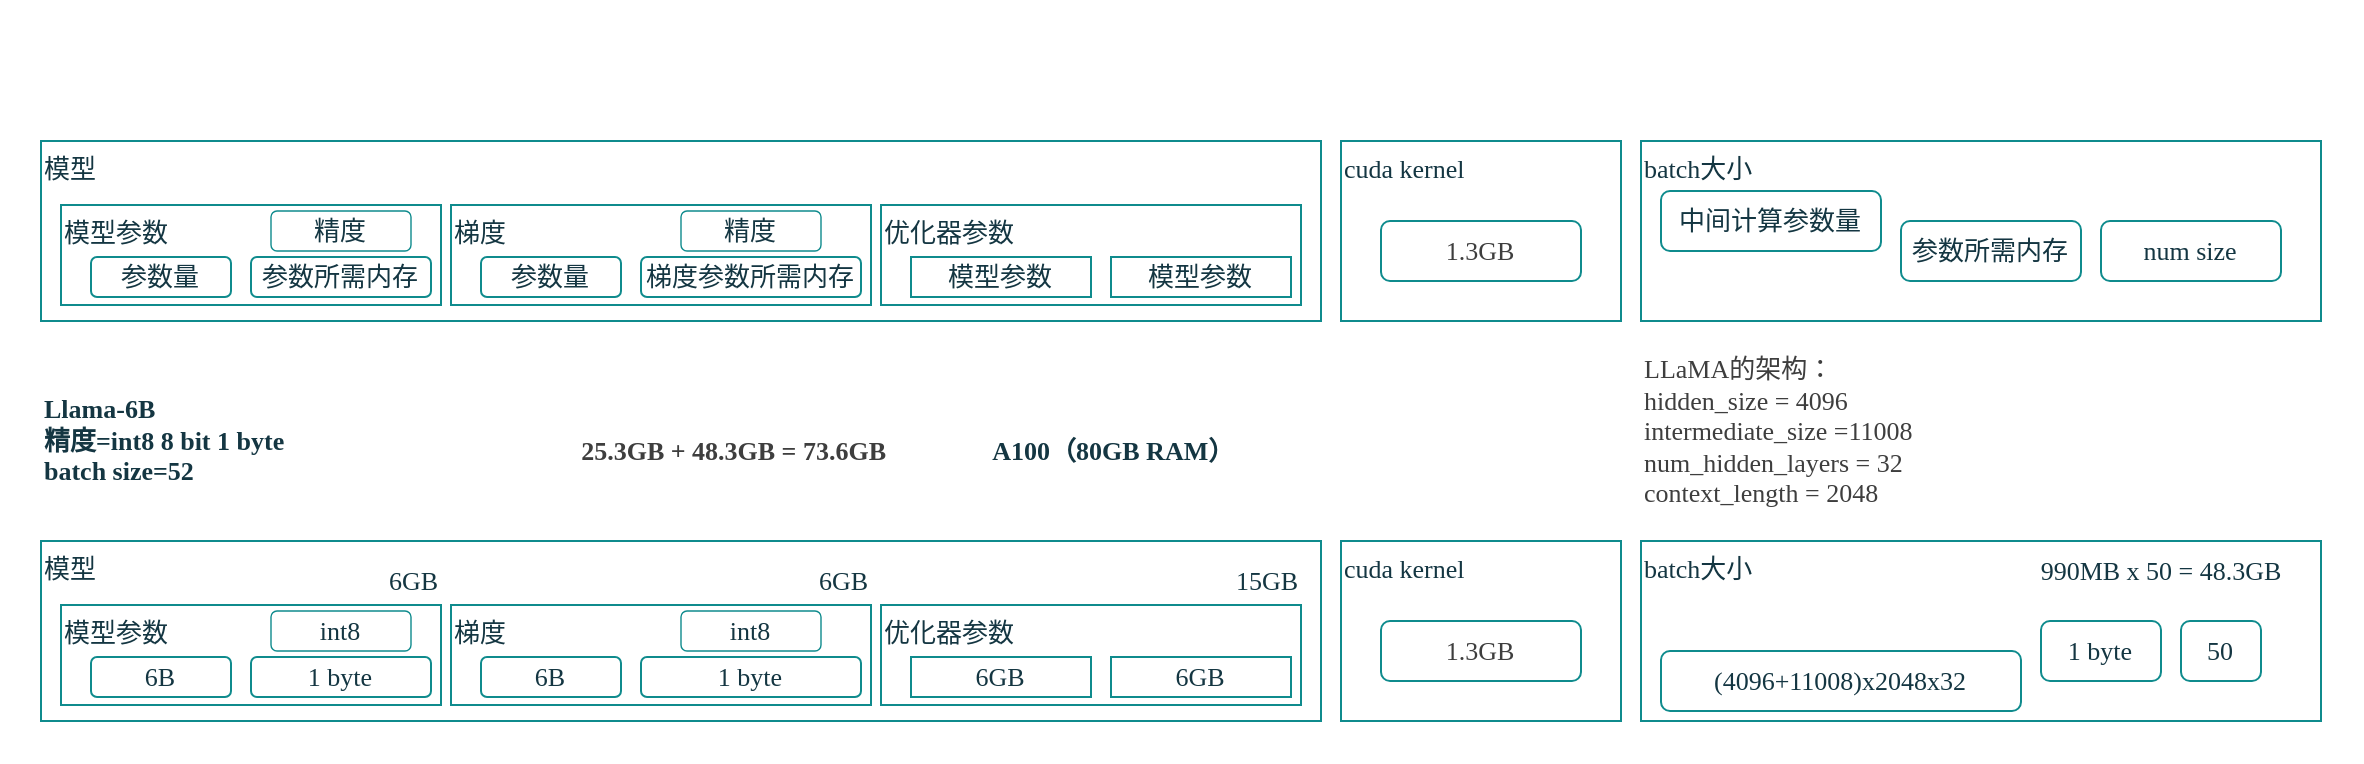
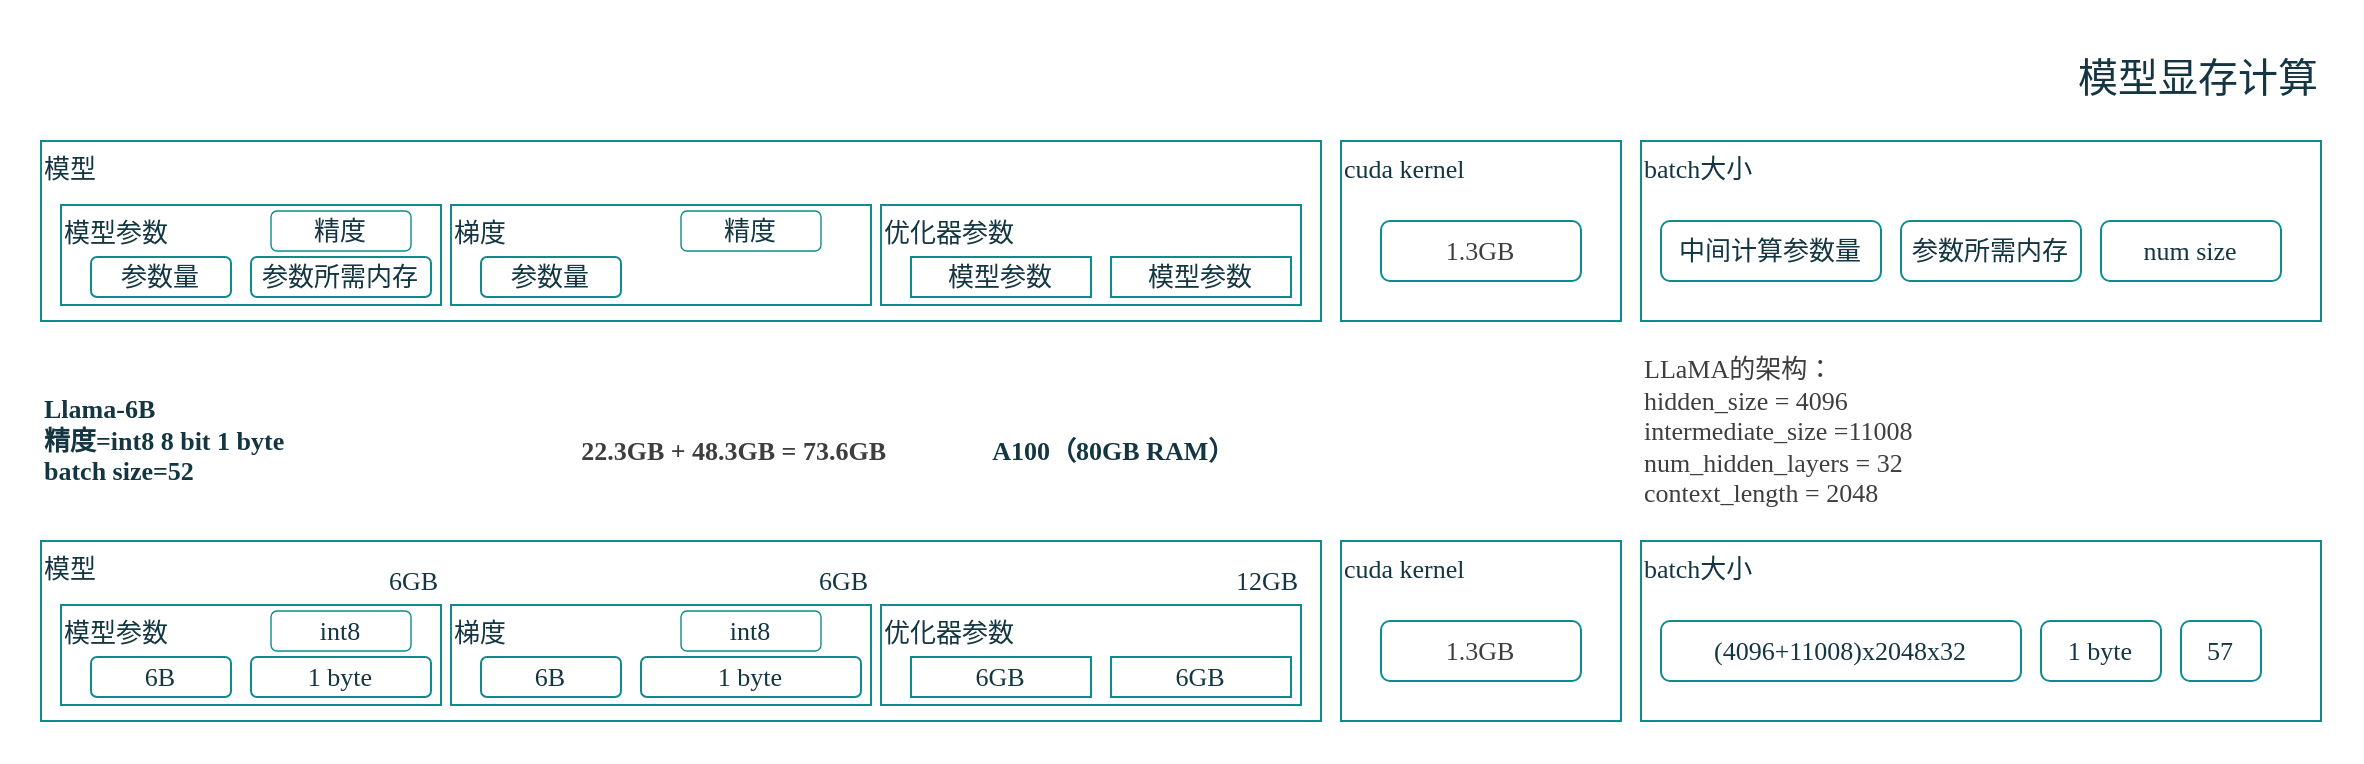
node "模型显存计算": added
node "中间计算参数量": moved (1771, 221) -> (1771, 251)
node "梯度参数所需内存": removed
node "25.3GB + 48.3GB = 73.6GB": label "25.3GB + 48.3GB = 73.6GB" -> "22.3GB + 48.3GB = 73.6GB"
node "990MB x 50 = 48.3GB": removed
node "15GB": label "15GB" -> "12GB"
node "50": label "50" -> "57"
node "(4096+11008)x2048x32": moved (1841, 681) -> (1841, 651)
